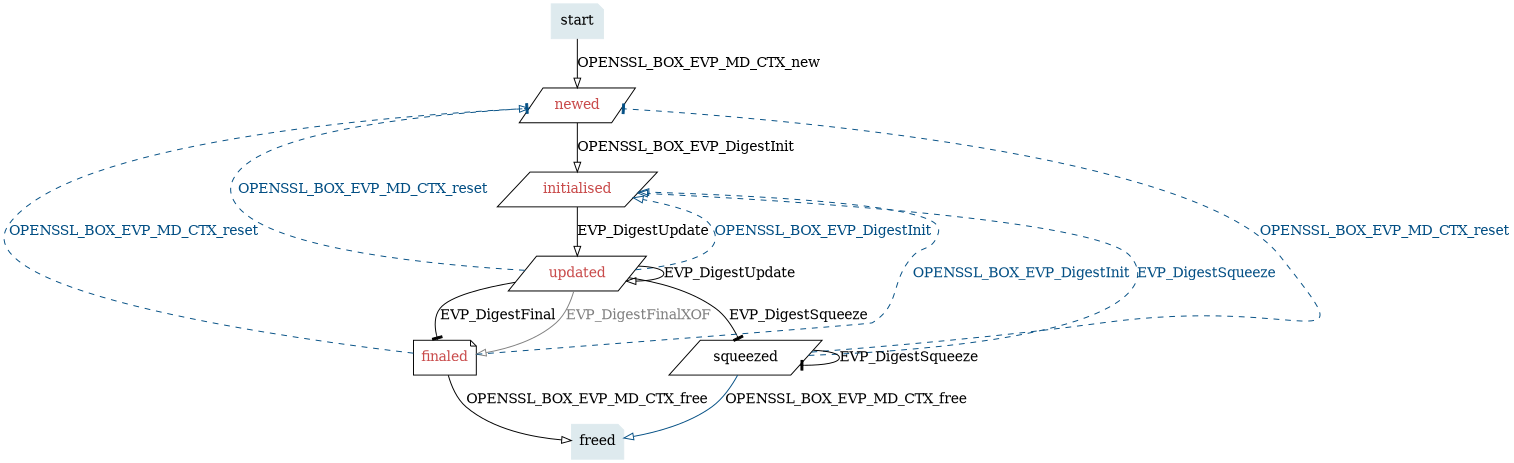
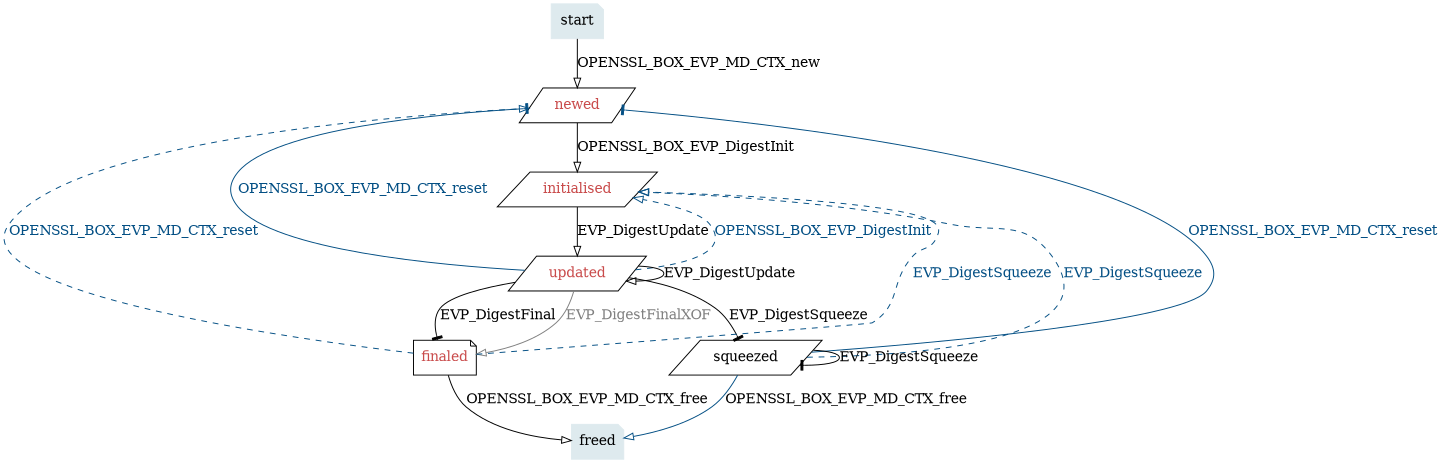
edge "updated" -> "newed": style dashed -> solid
edge "squeezed" -> "newed": style dashed -> solid
edge "finaled" -> "initialised": label "OPENSSL_BOX_EVP_DigestInit" -> "EVP_DigestSqueeze"
